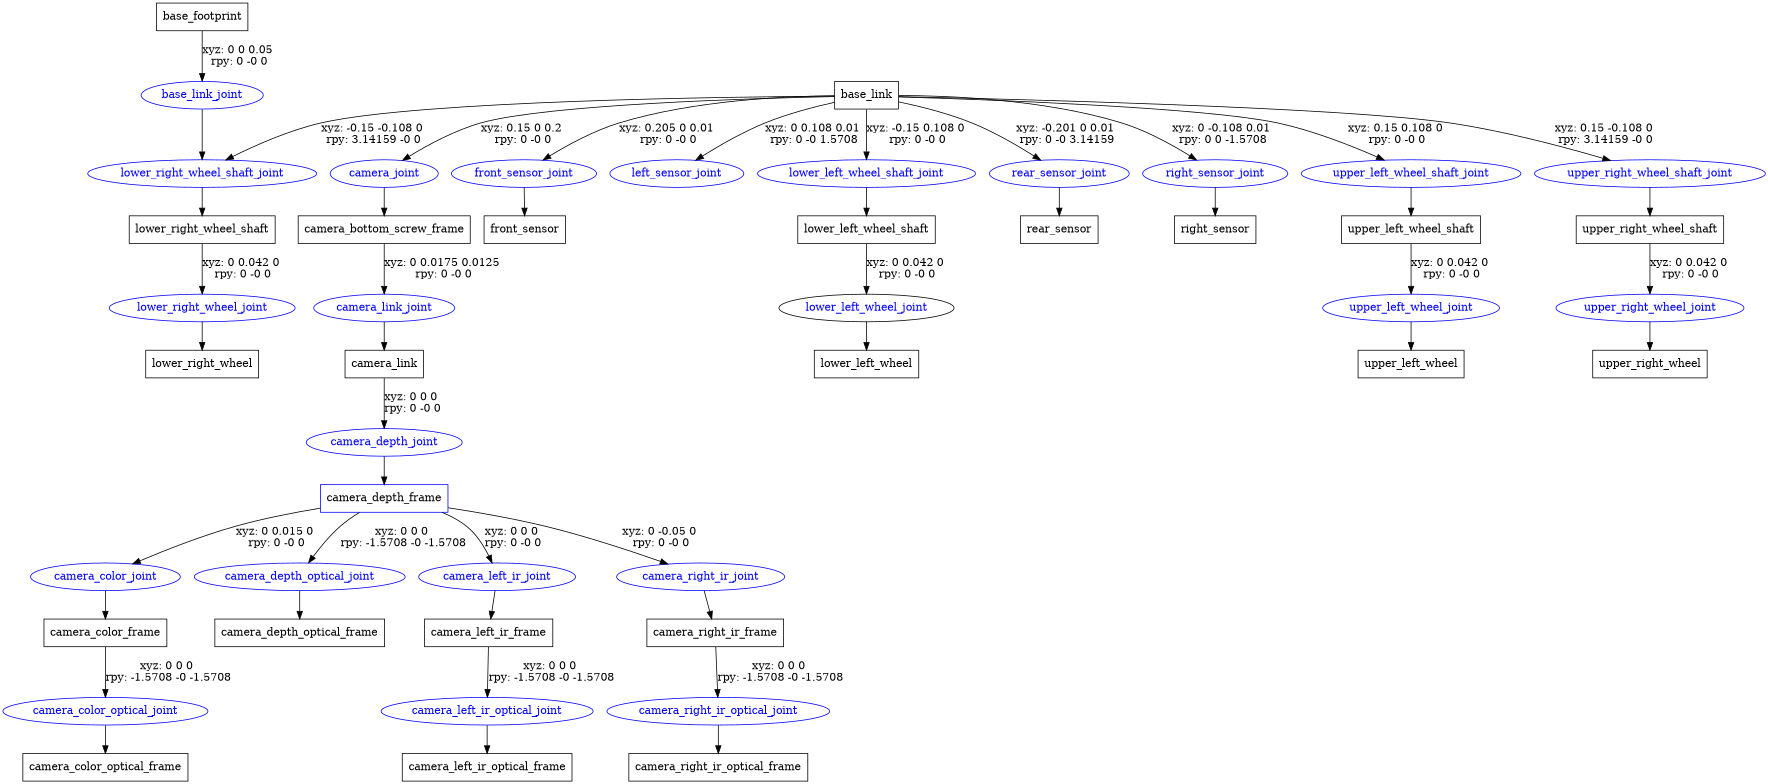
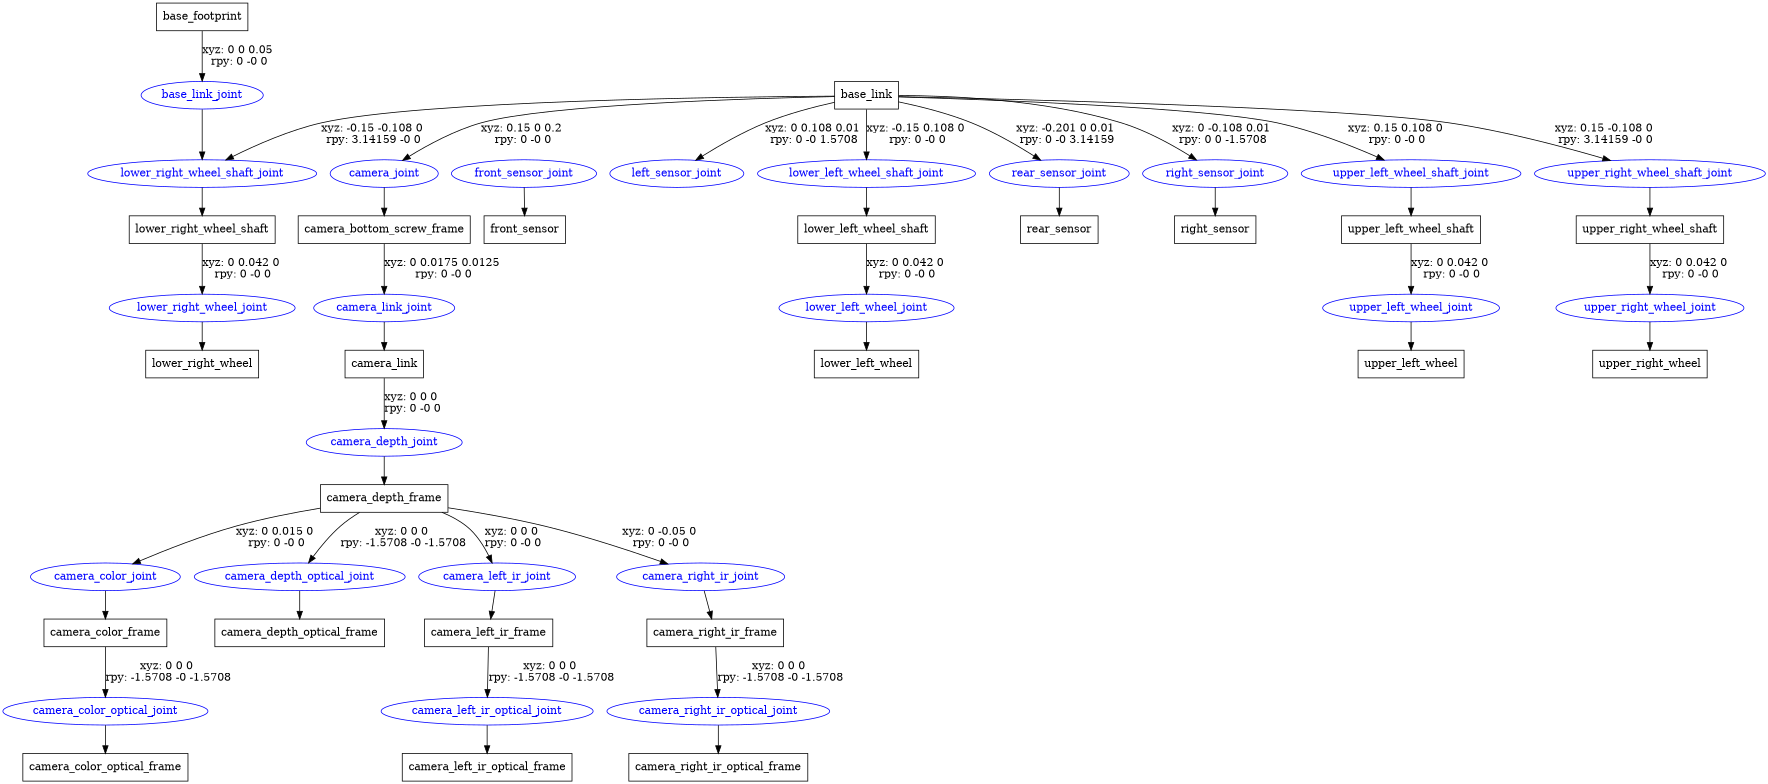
edge "base_link" -> "front_sensor_joint": removed, label "xyz: 0.205 0 0.01 rpy: 0 -0 0"
node "lower_left_wheel_joint": color black -> blue
node "camera_depth_frame": color blue -> black
